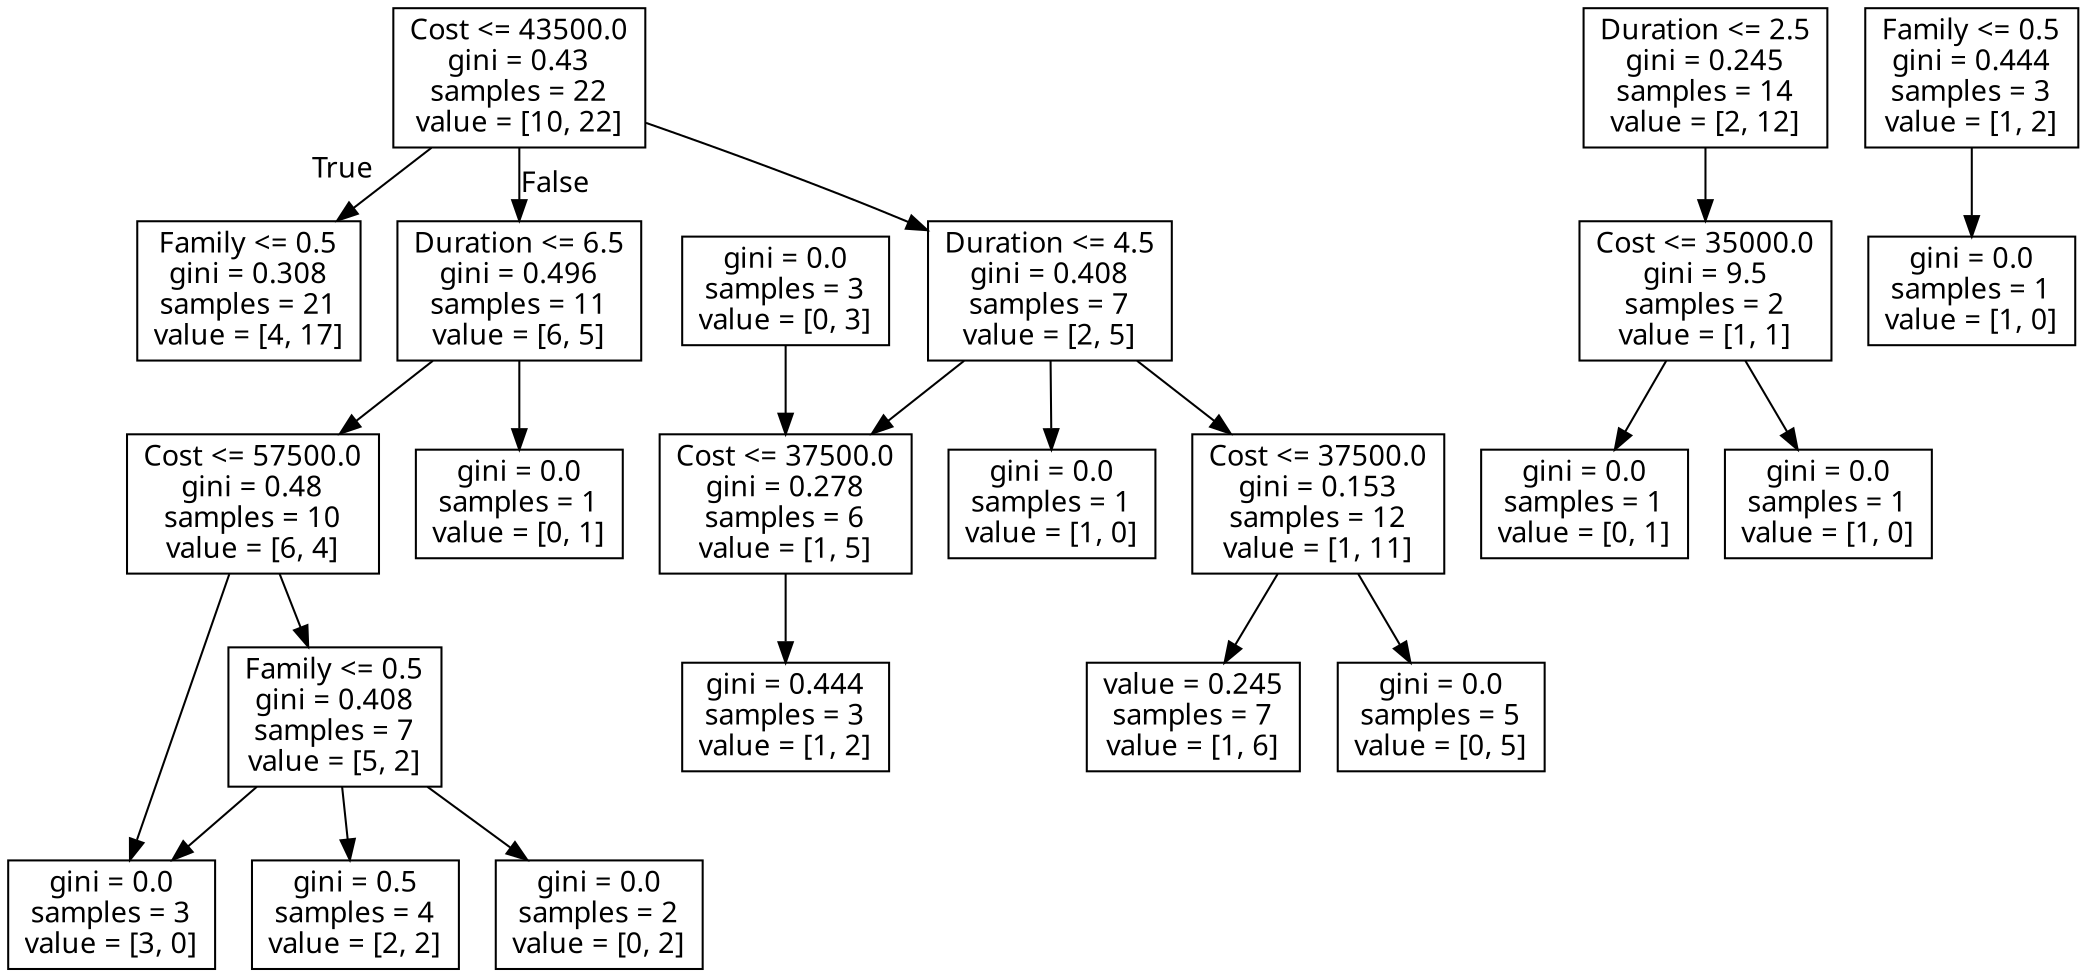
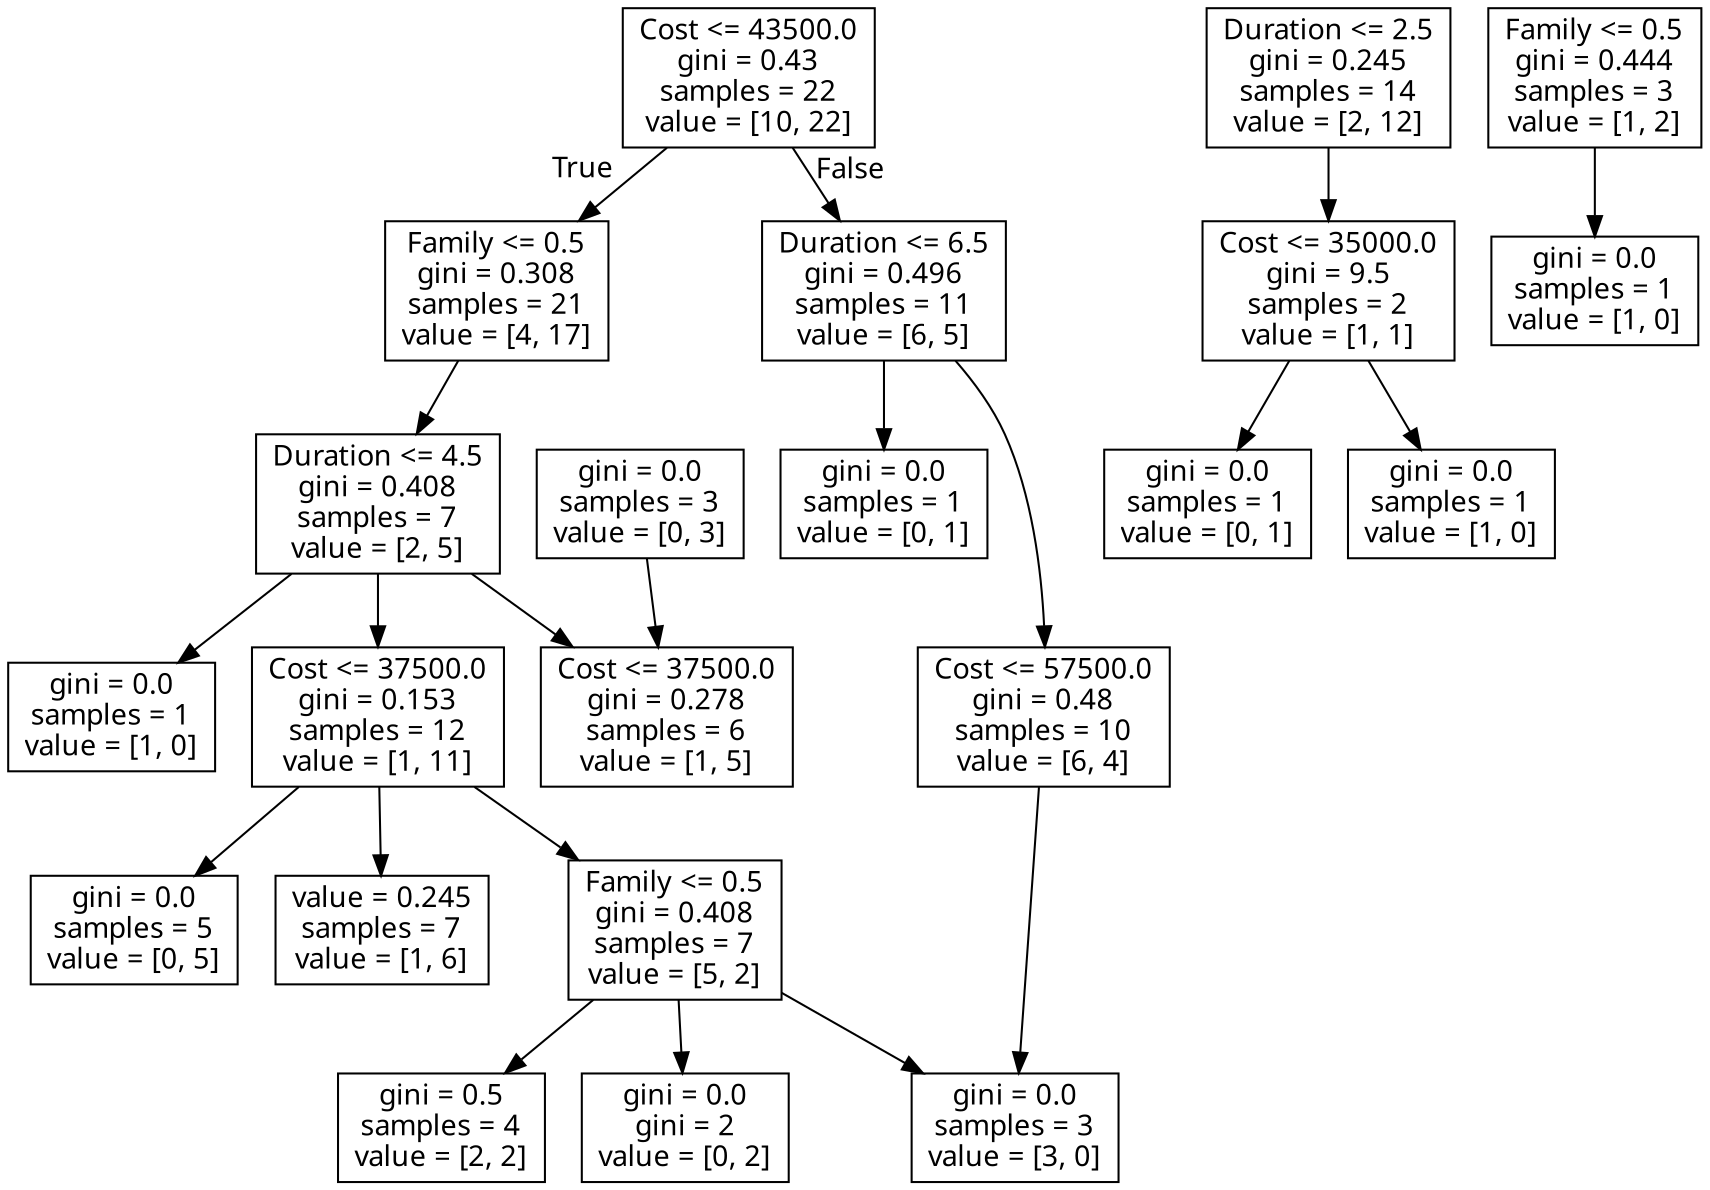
edge "Cost <= 43500.0 gini = 0.43 samples = 22 value = [10, 22]" -> "Duration <= 4.5 gini = 0.408 samples = 7 value = [2, 5]": now "Family <= 0.5 gini = 0.308 samples = 21 value = [4, 17]" -> "Duration <= 4.5 gini = 0.408 samples = 7 value = [2, 5]"
edge "Cost <= 57500.0 gini = 0.48 samples = 10 value = [6, 4]" -> "Family <= 0.5 gini = 0.408 samples = 7 value = [5, 2]": now "Cost <= 37500.0 gini = 0.153 samples = 12 value = [1, 11]" -> "Family <= 0.5 gini = 0.408 samples = 7 value = [5, 2]"
node "gini = 0.444 samples = 3 value = [1, 2]": removed
node "gini = 0.0 samples = 2 value = [0, 2]": label "gini = 0.0 samples = 2 value = [0, 2]" -> "gini = 0.0 gini = 2 value = [0, 2]"
